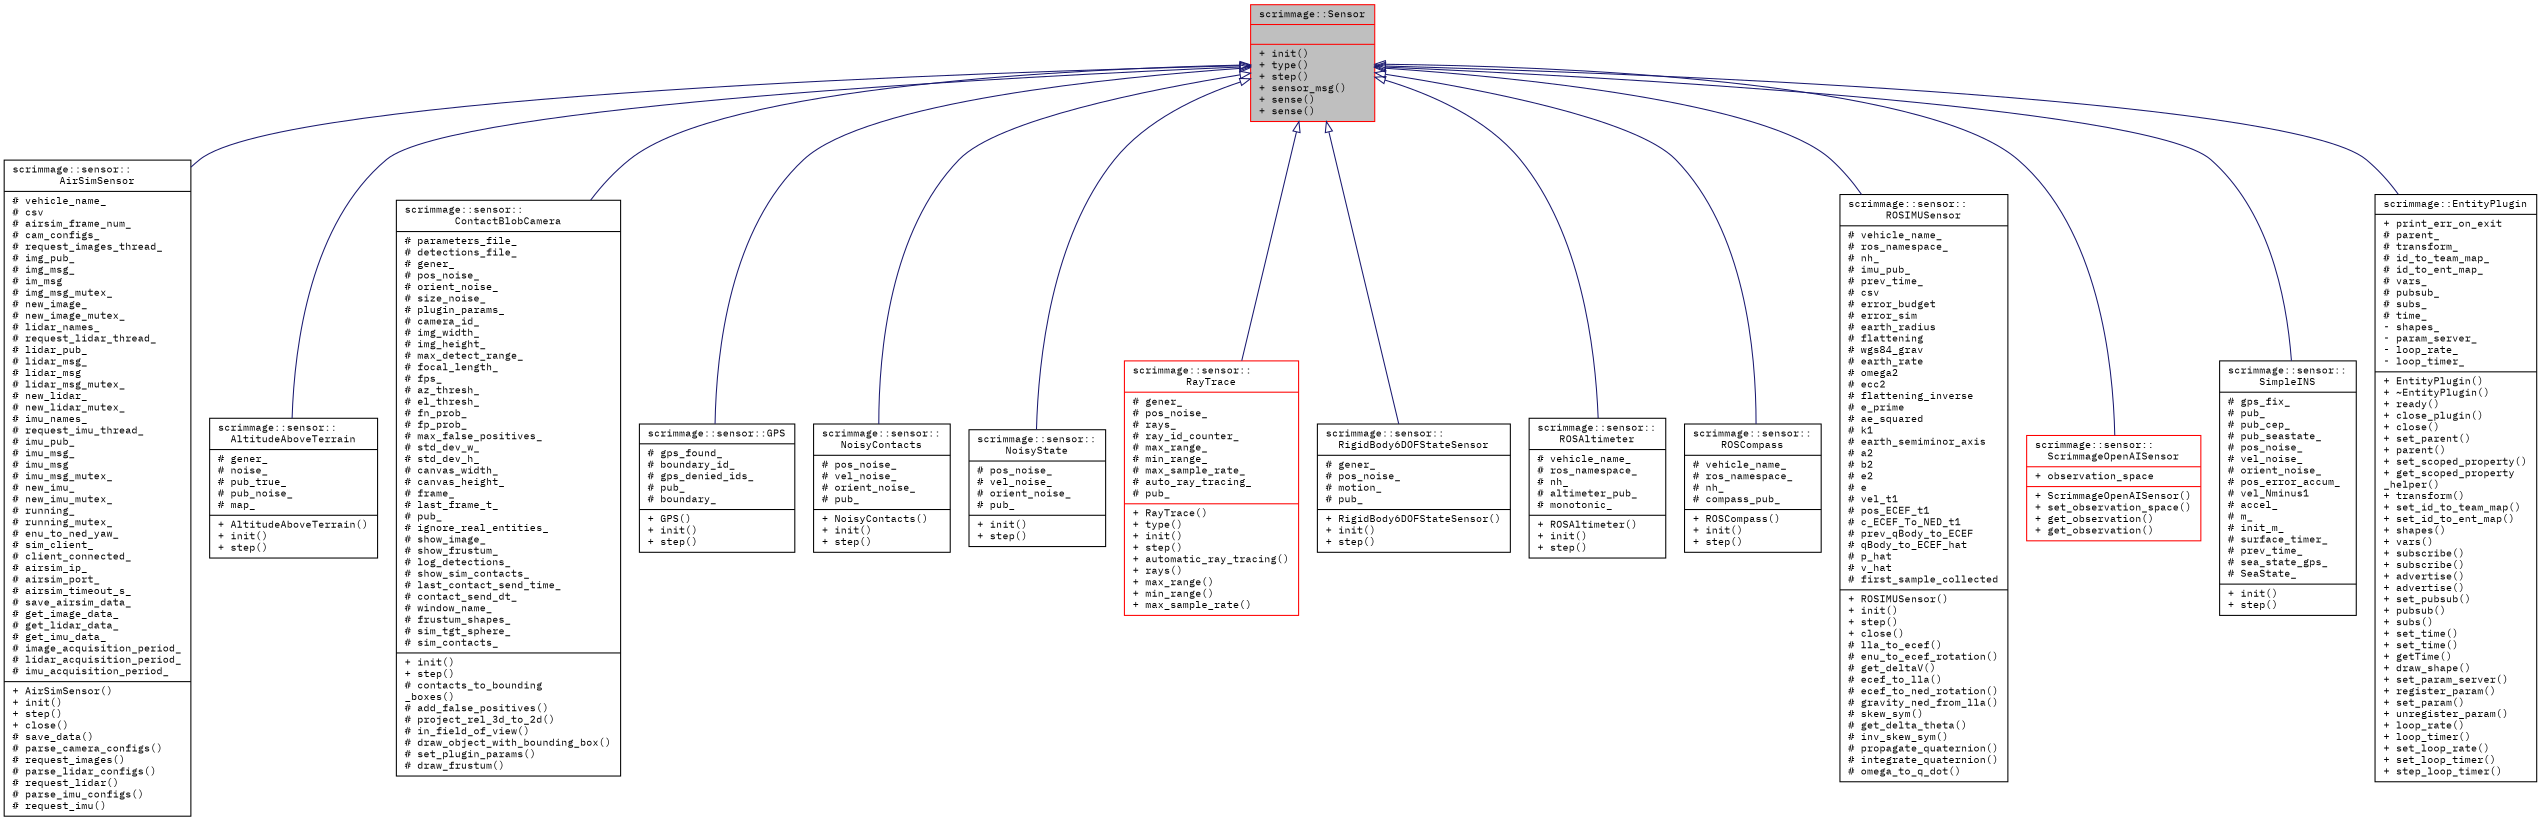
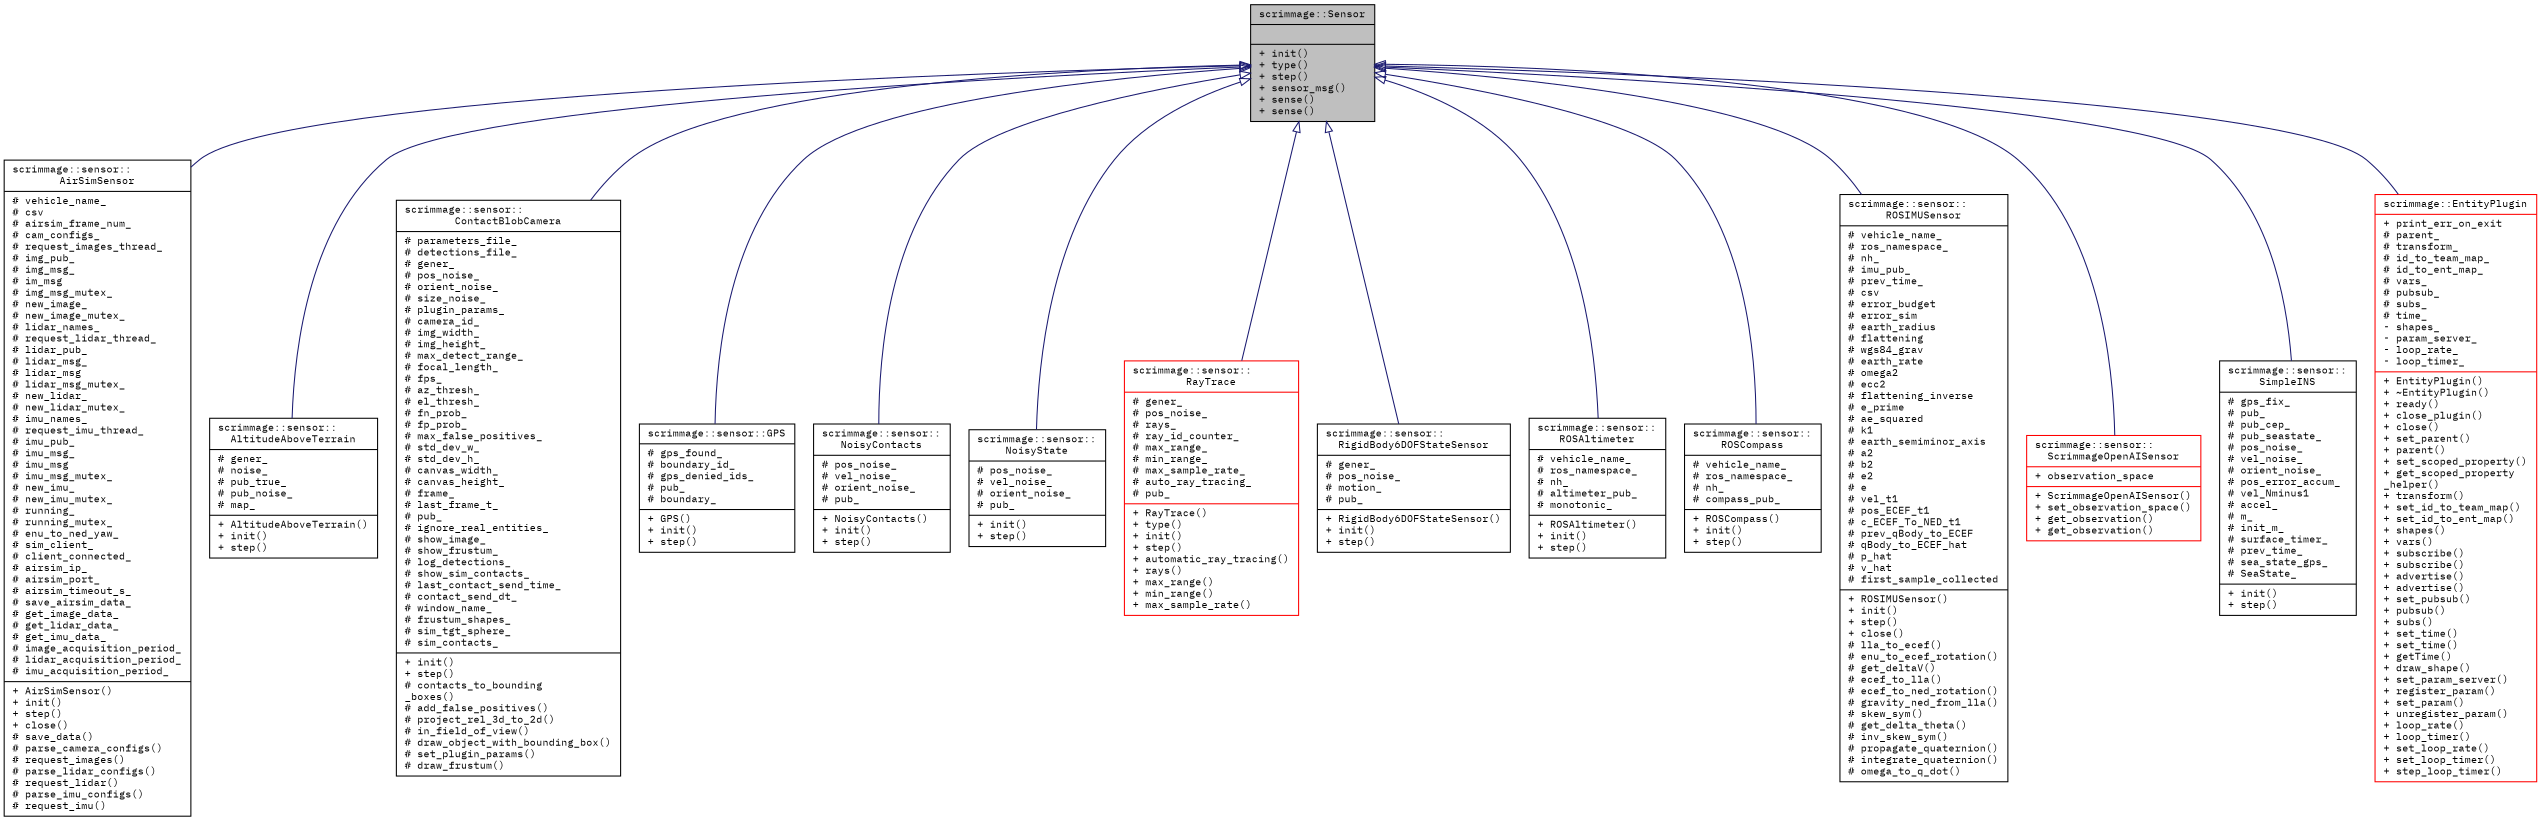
node "scrimmage::Sensor": color red -> black
node "scrimmage::EntityPlugin": color black -> red
